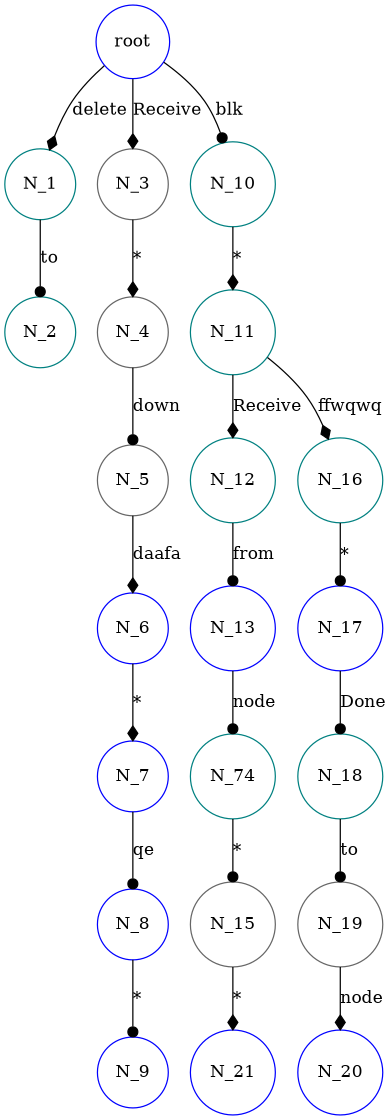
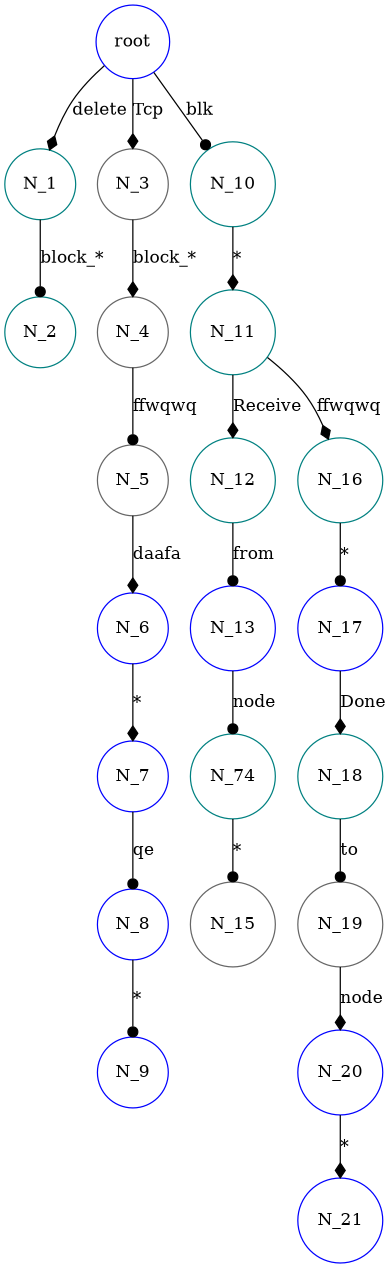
edge "root" -> "N_3": label "Receive" -> "Tcp"
edge "N_1" -> "N_2": label "to" -> "block_*"
edge "N_3" -> "N_4": label "*" -> "block_*"
edge "N_4" -> "N_5": label "down" -> "ffwqwq"
edge "N_17" -> "N_18": arrowhead dot -> diamond
edge "N_15" -> "N_21": now "N_20" -> "N_21"
